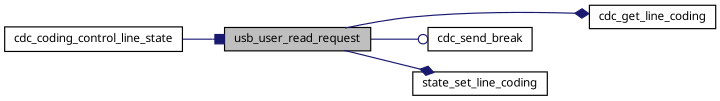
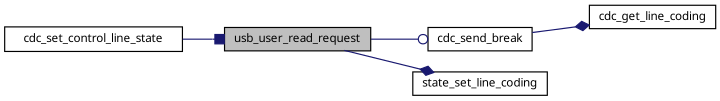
edge "usb_user_read_request" -> "cdc_get_line_coding": now "cdc_send_break" -> "cdc_get_line_coding"
node "cdc_coding_control_line_state": label "cdc_coding_control_line_state" -> "cdc_set_control_line_state"
